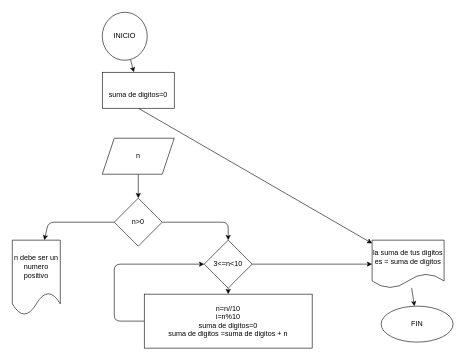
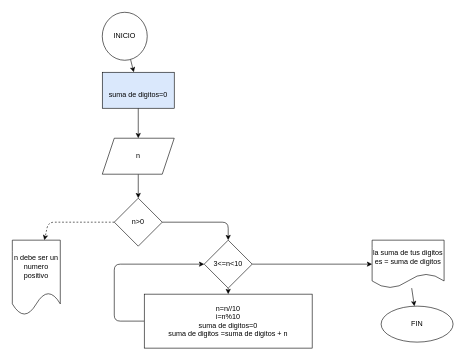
node "suma de digitos=0": fillcolor #ffffff -> #dae8fc
edge "suma de digitos=0" -> "la suma de tus digitos es = suma de digitos": now "suma de digitos=0" -> "n"
edge "n>0" -> "n debe ser un numero positivo": style solid -> dashed
